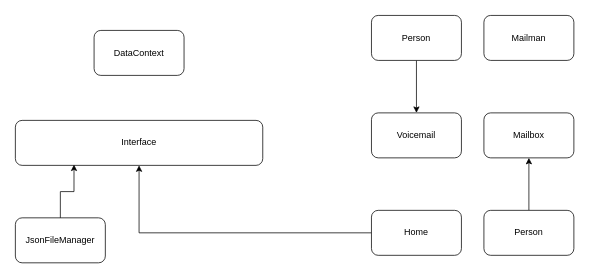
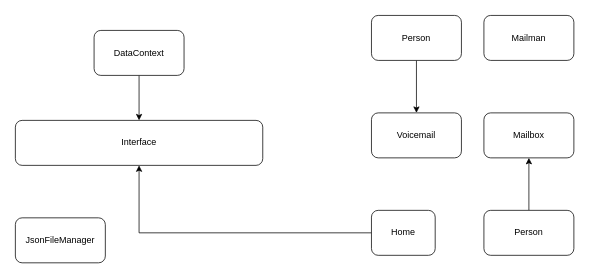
edge "DataContext" -> "Interface": added
edge "JsonFileManager" -> "Interface": removed
node "Home": size 90x45 -> 64x45
